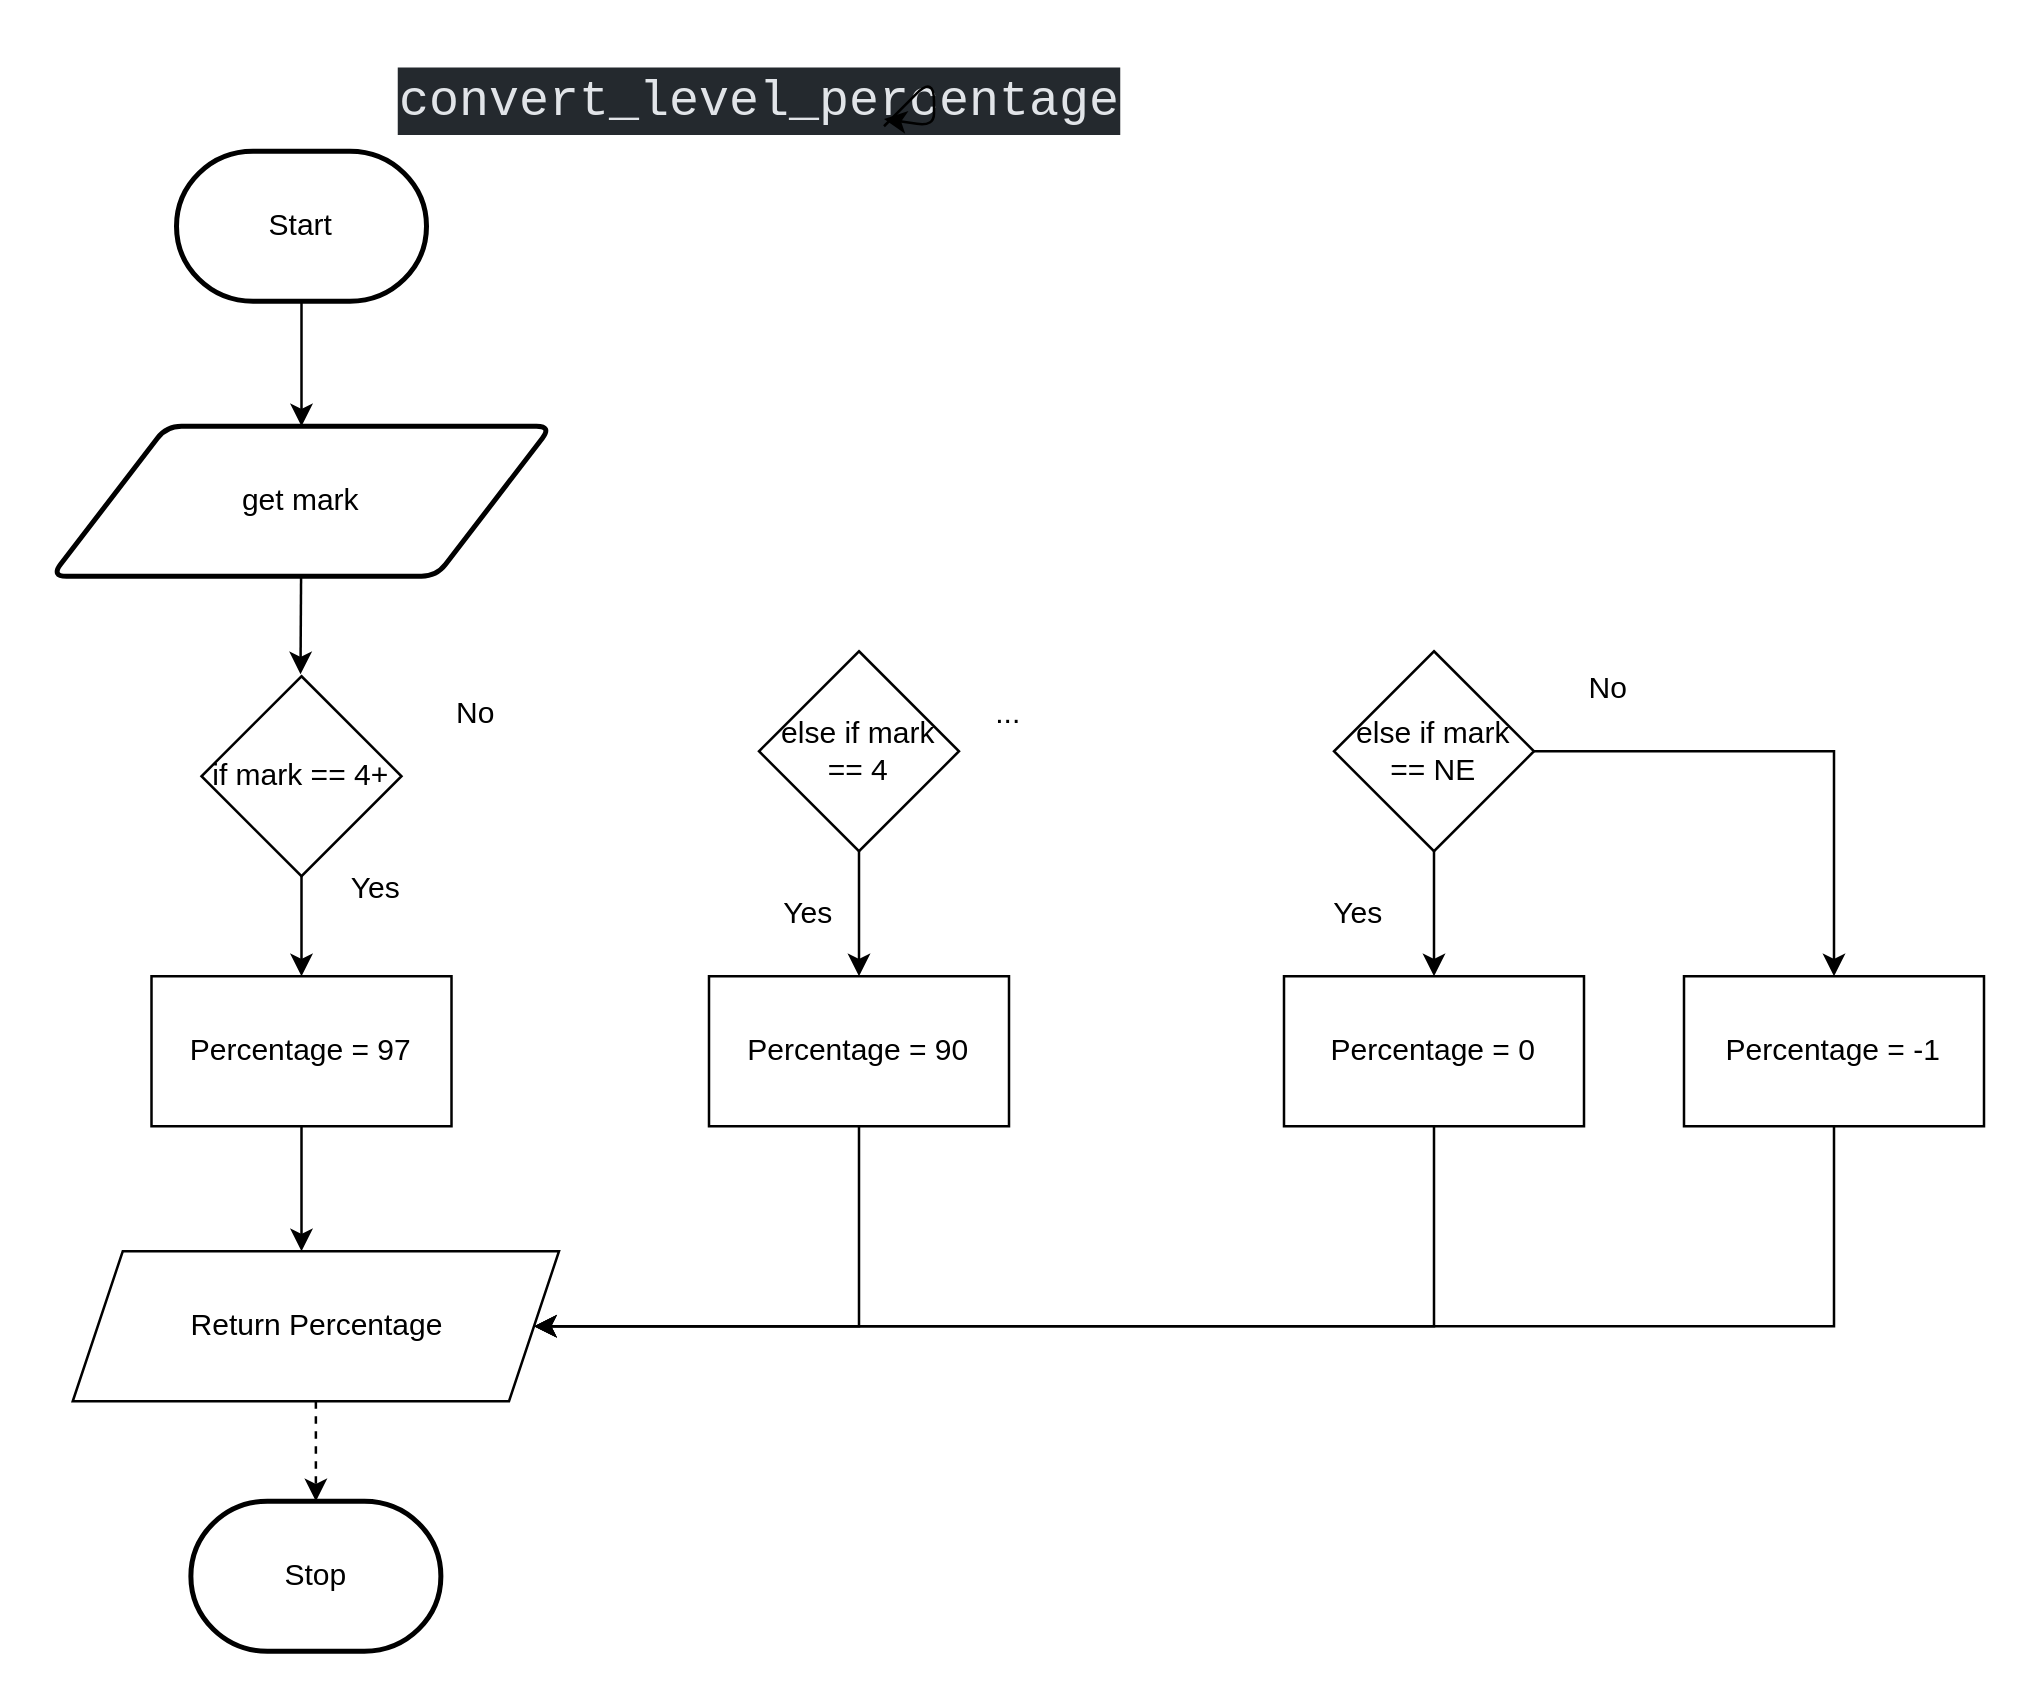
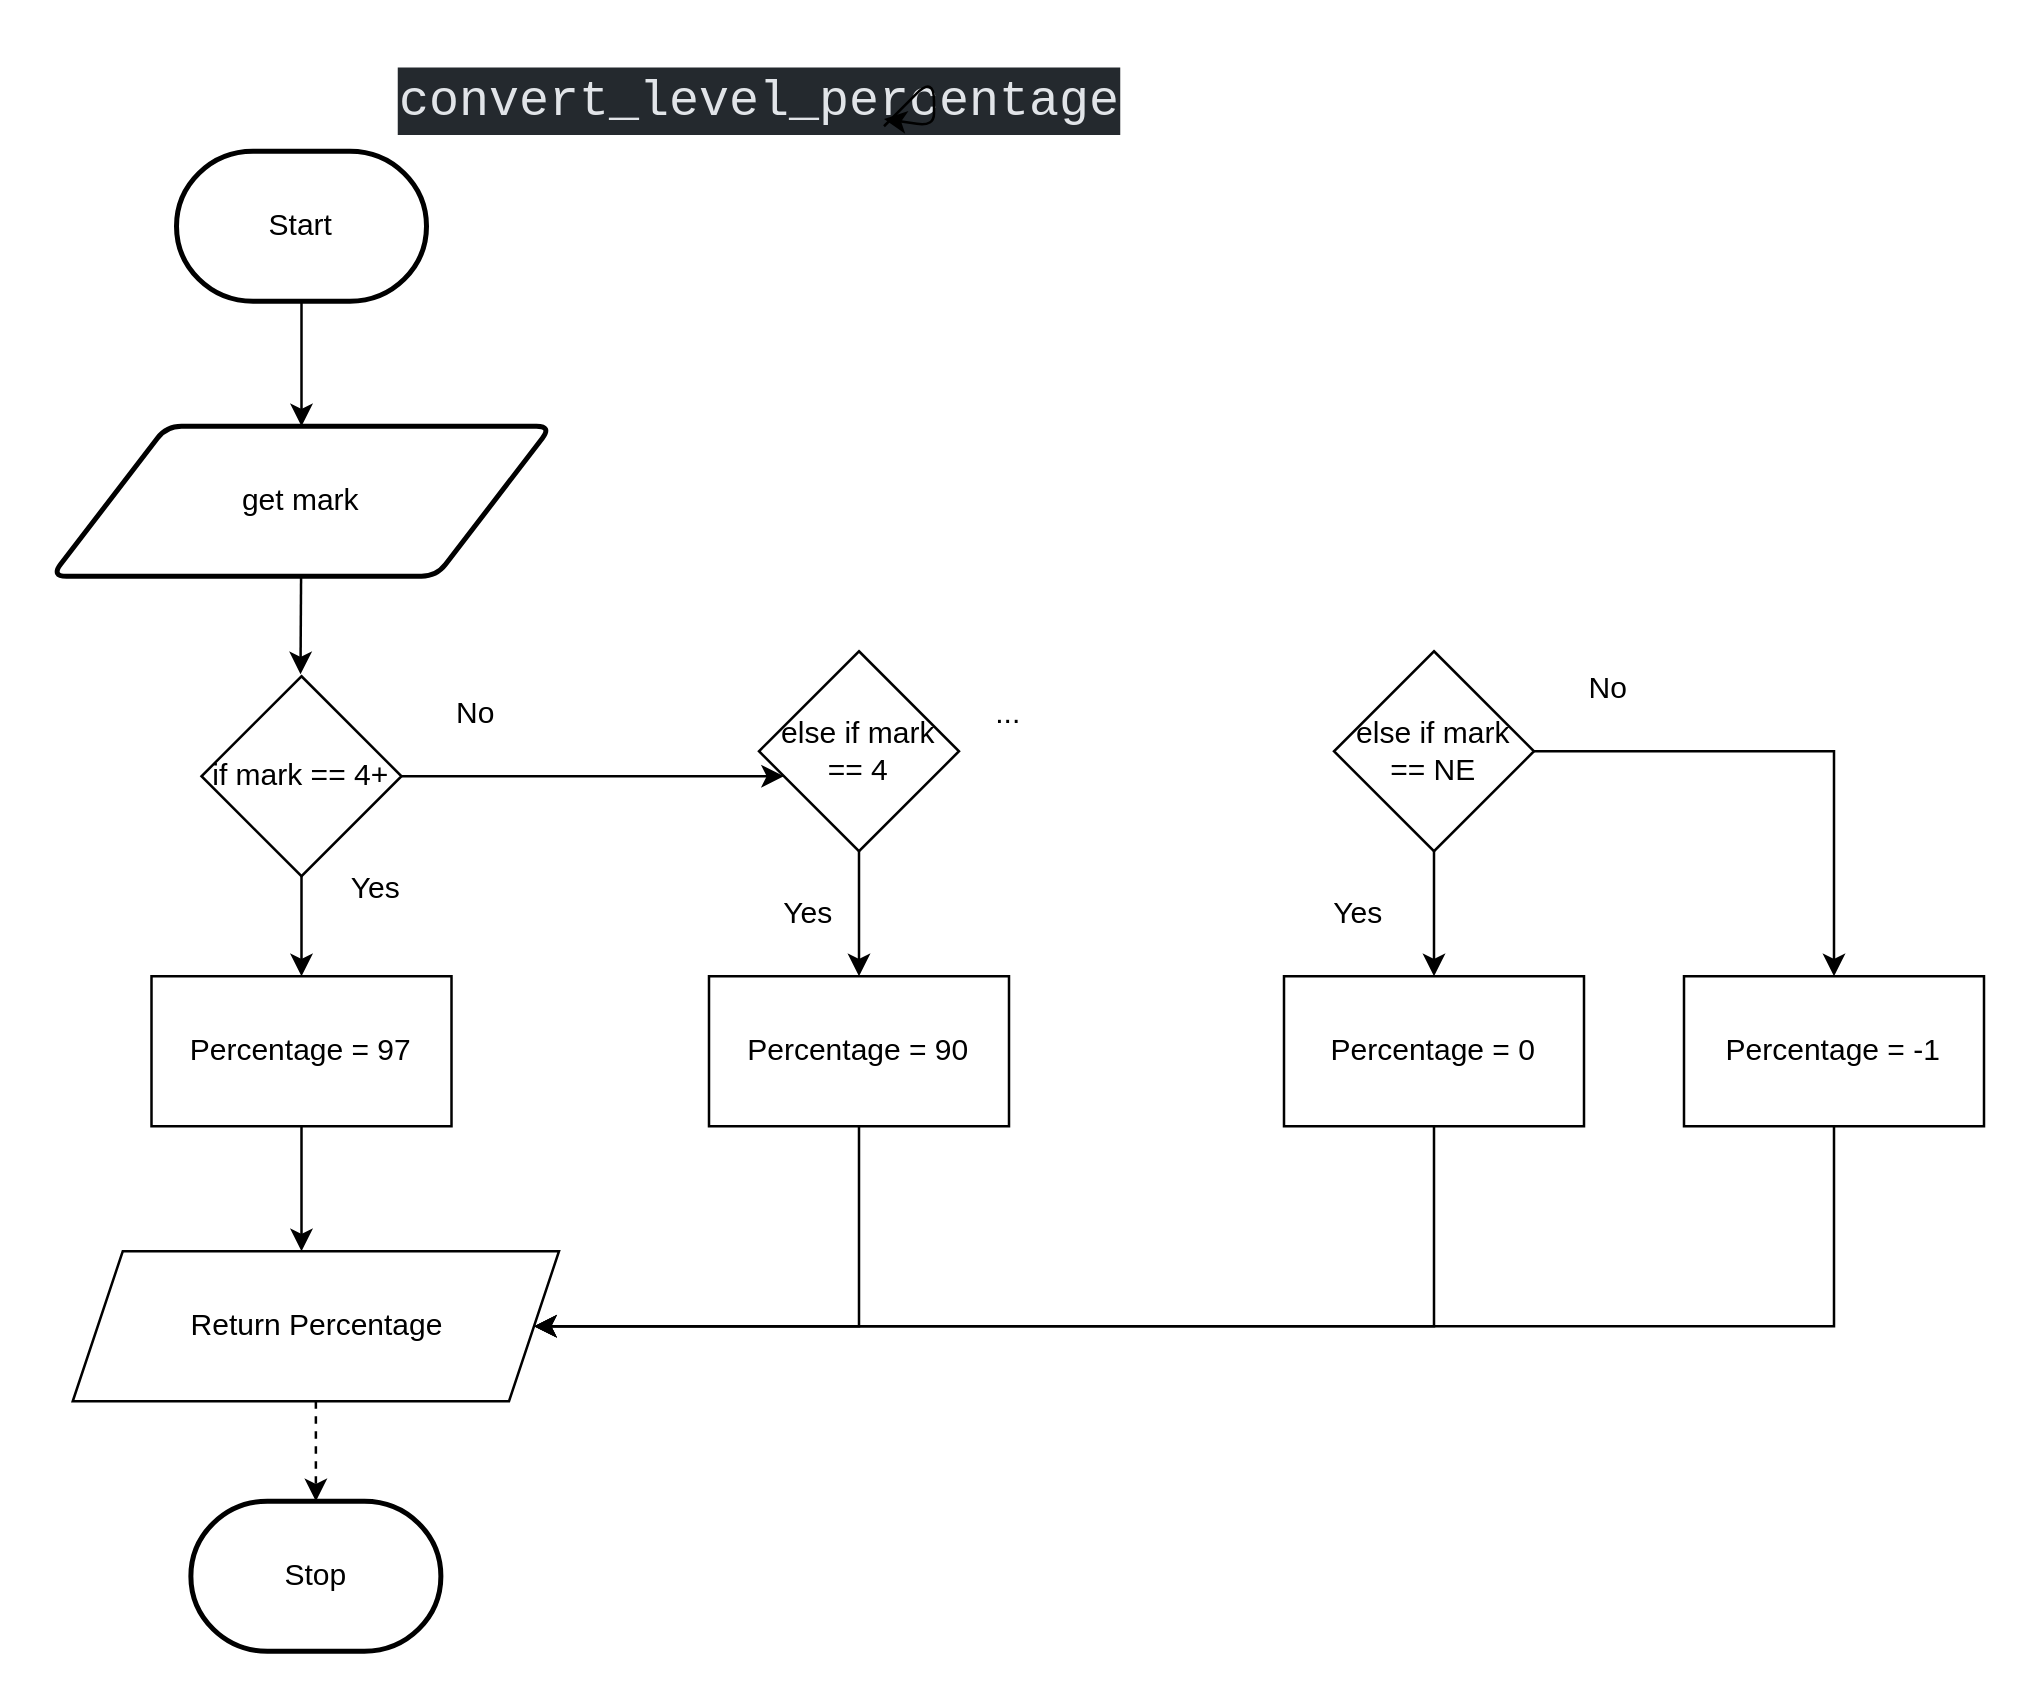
edge "if mark == 4+" -> "else if mark == 4": added
